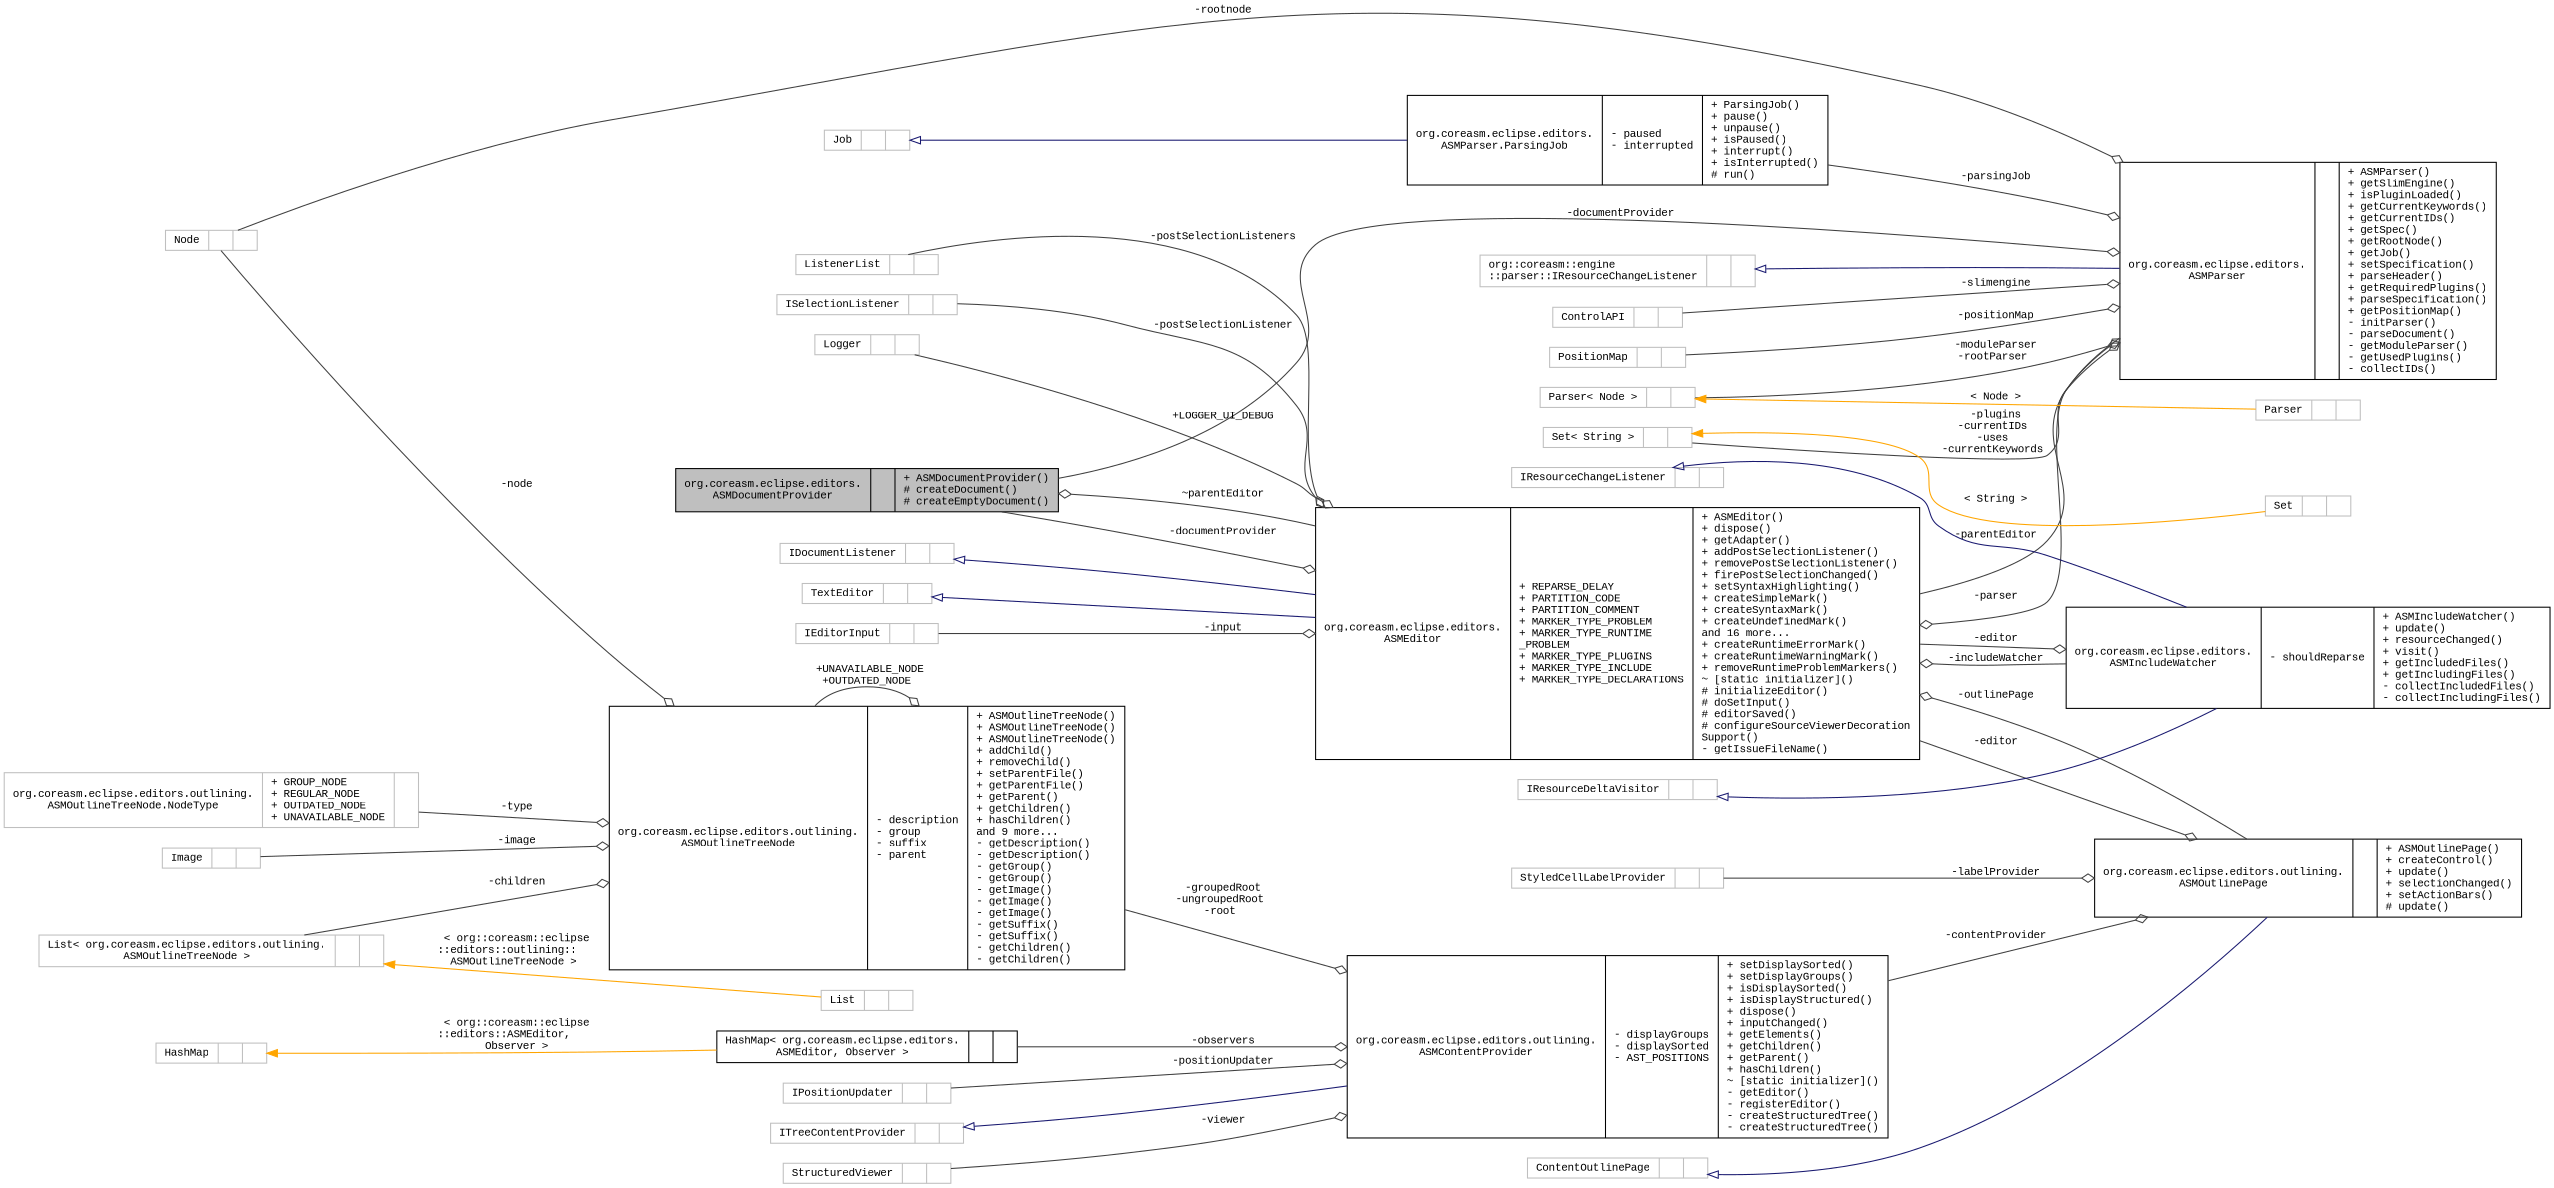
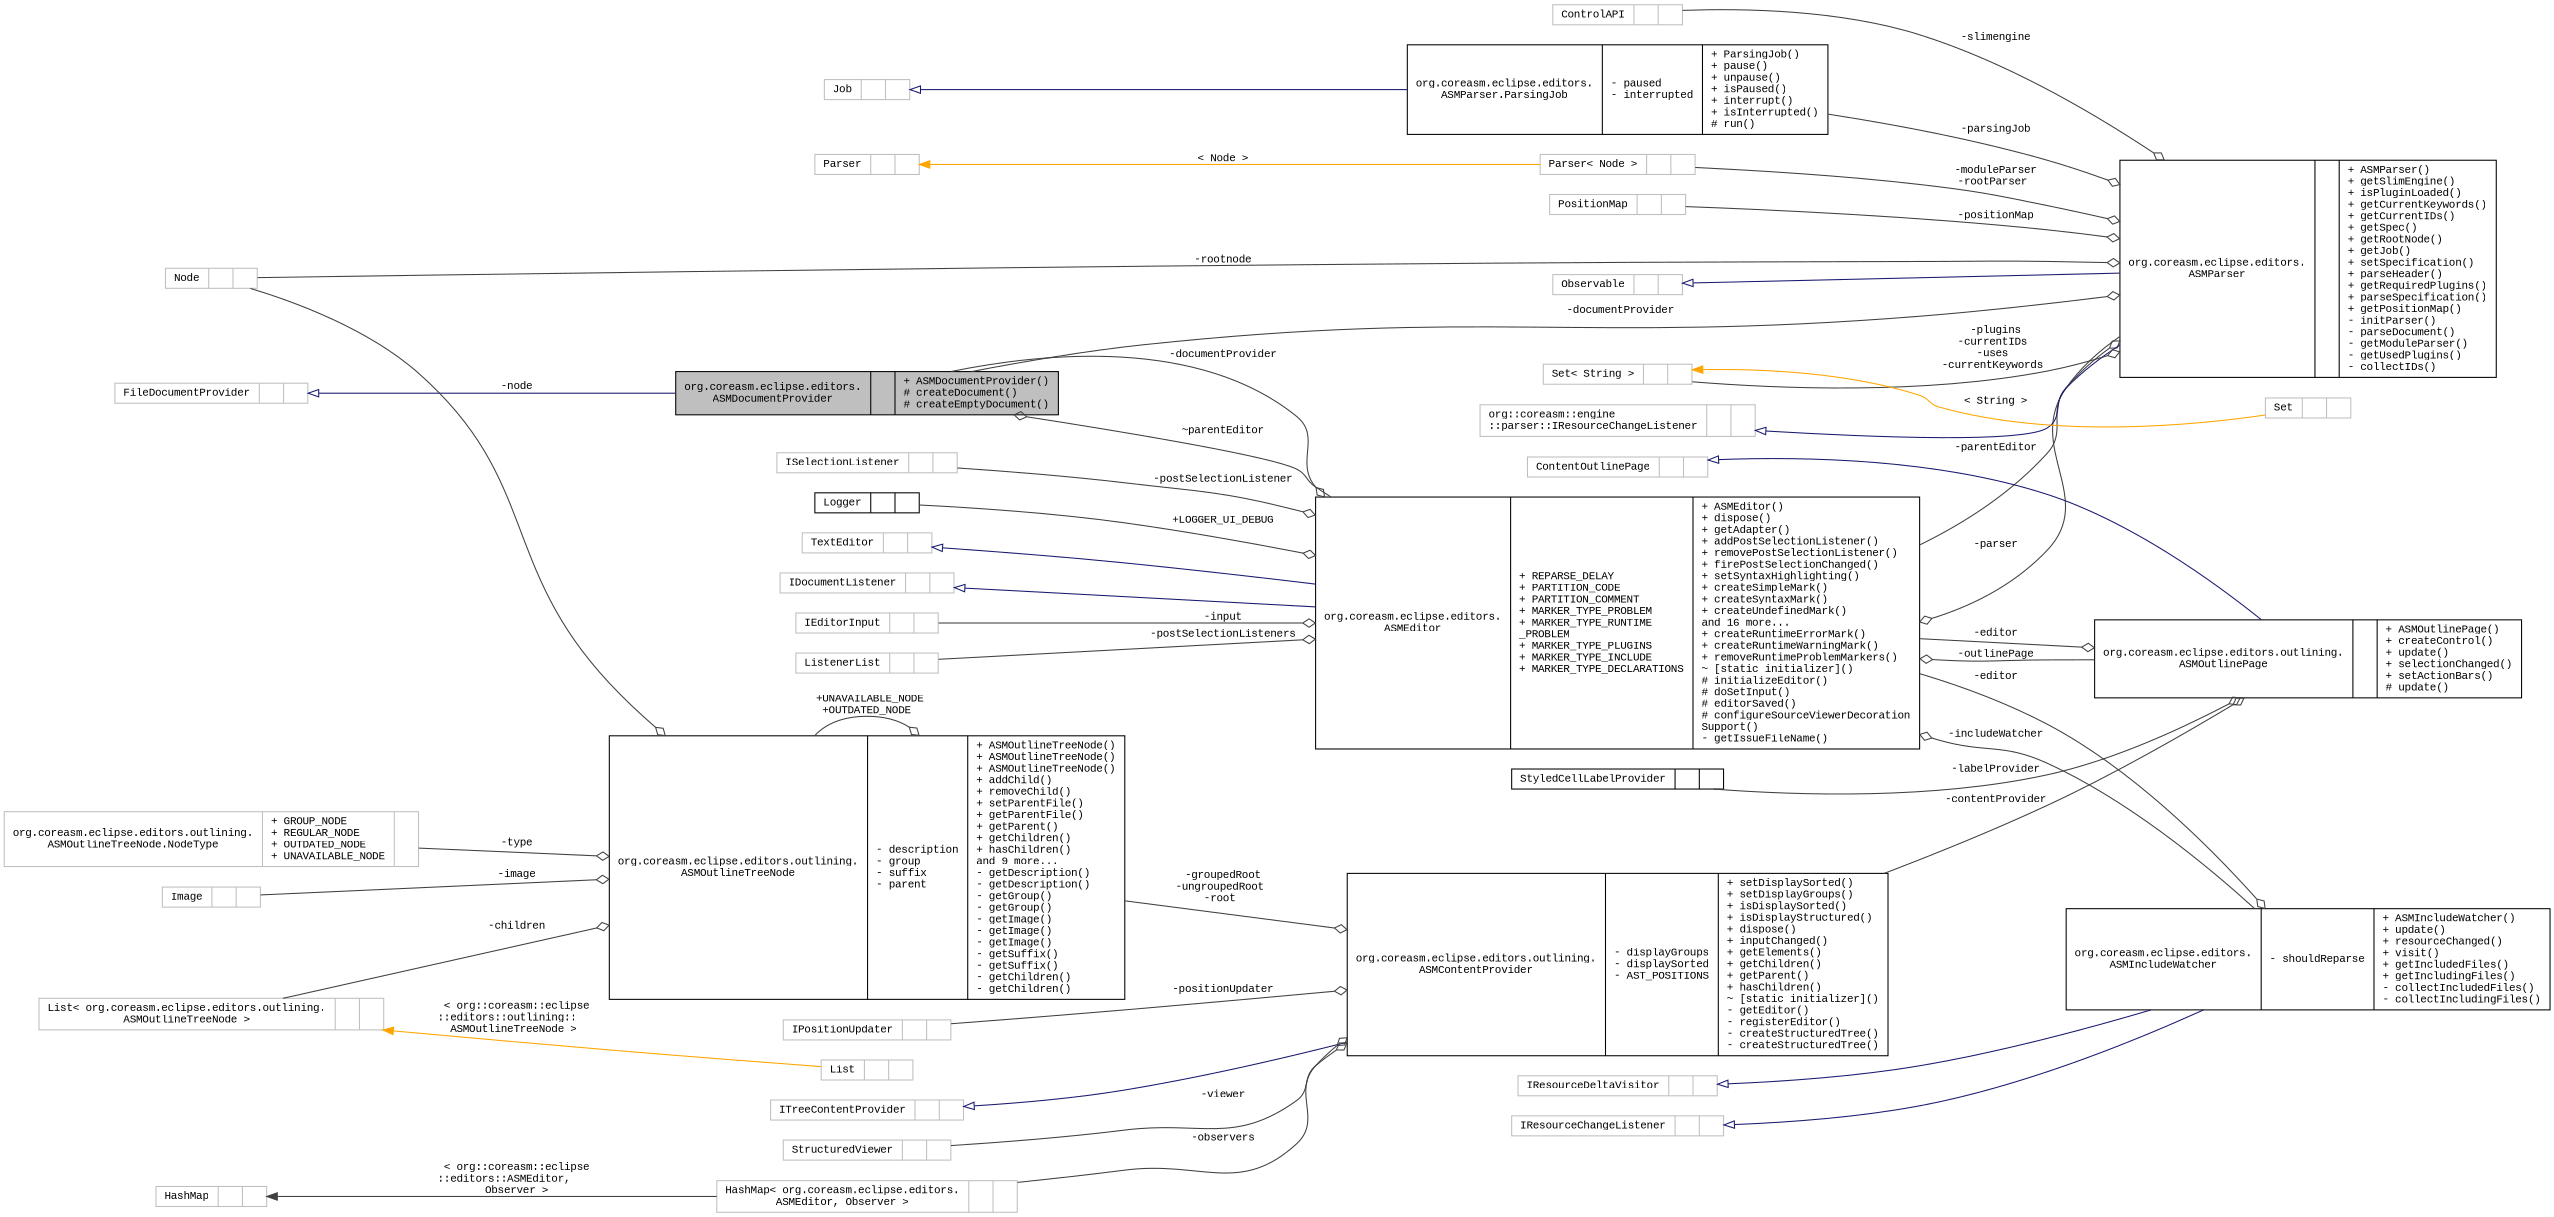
node "Observable": added
node "Logger": color grey75 -> black
node "FileDocumentProvider": added
edge "Parser" -> "Parser< Node >": reversed
node "StyledCellLabelProvider": color grey75 -> black
node "HashMap< org.coreasm.eclipse.editors.": color black -> grey75
edge "HashMap< org.coreasm.eclipse.editors." -> "HashMap": color orange -> grey25
